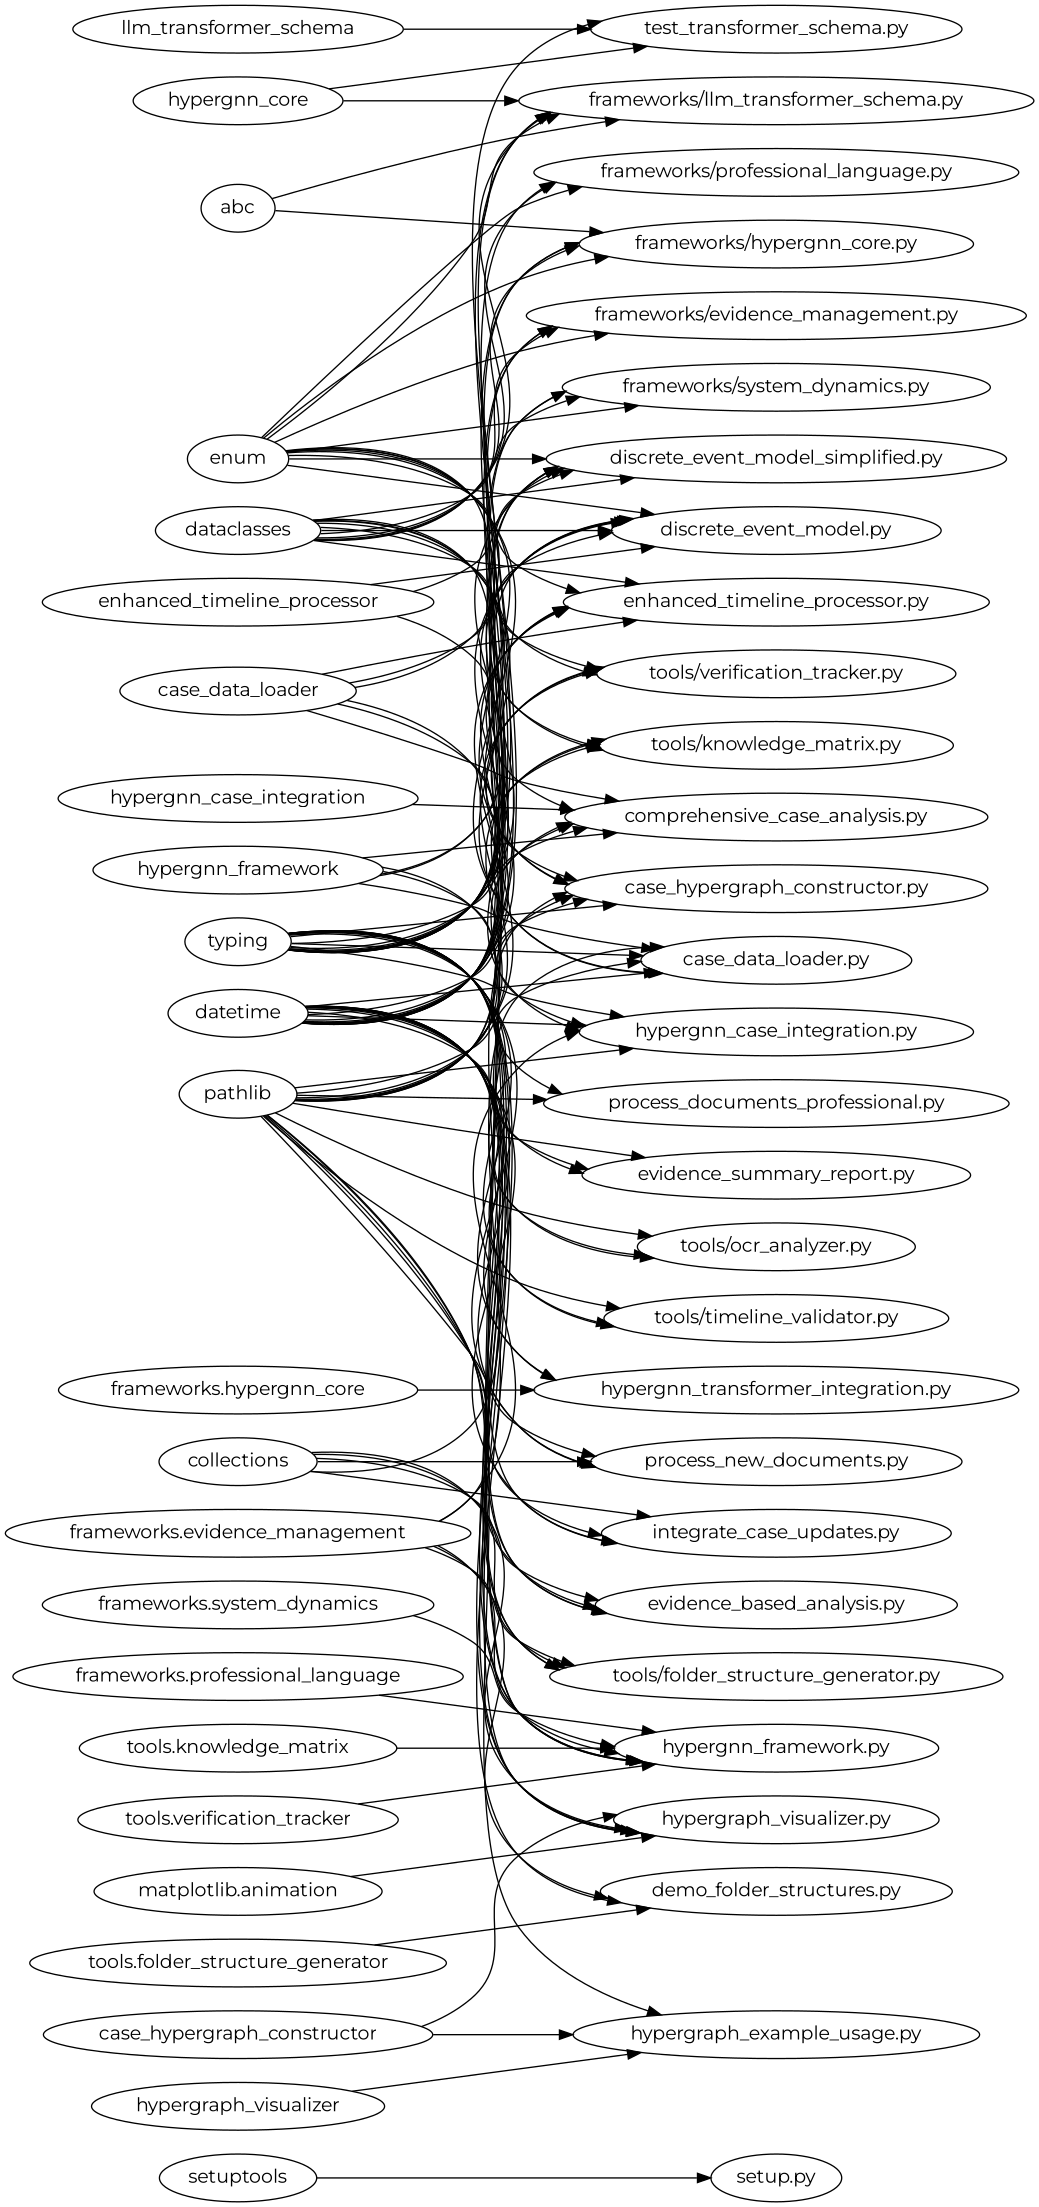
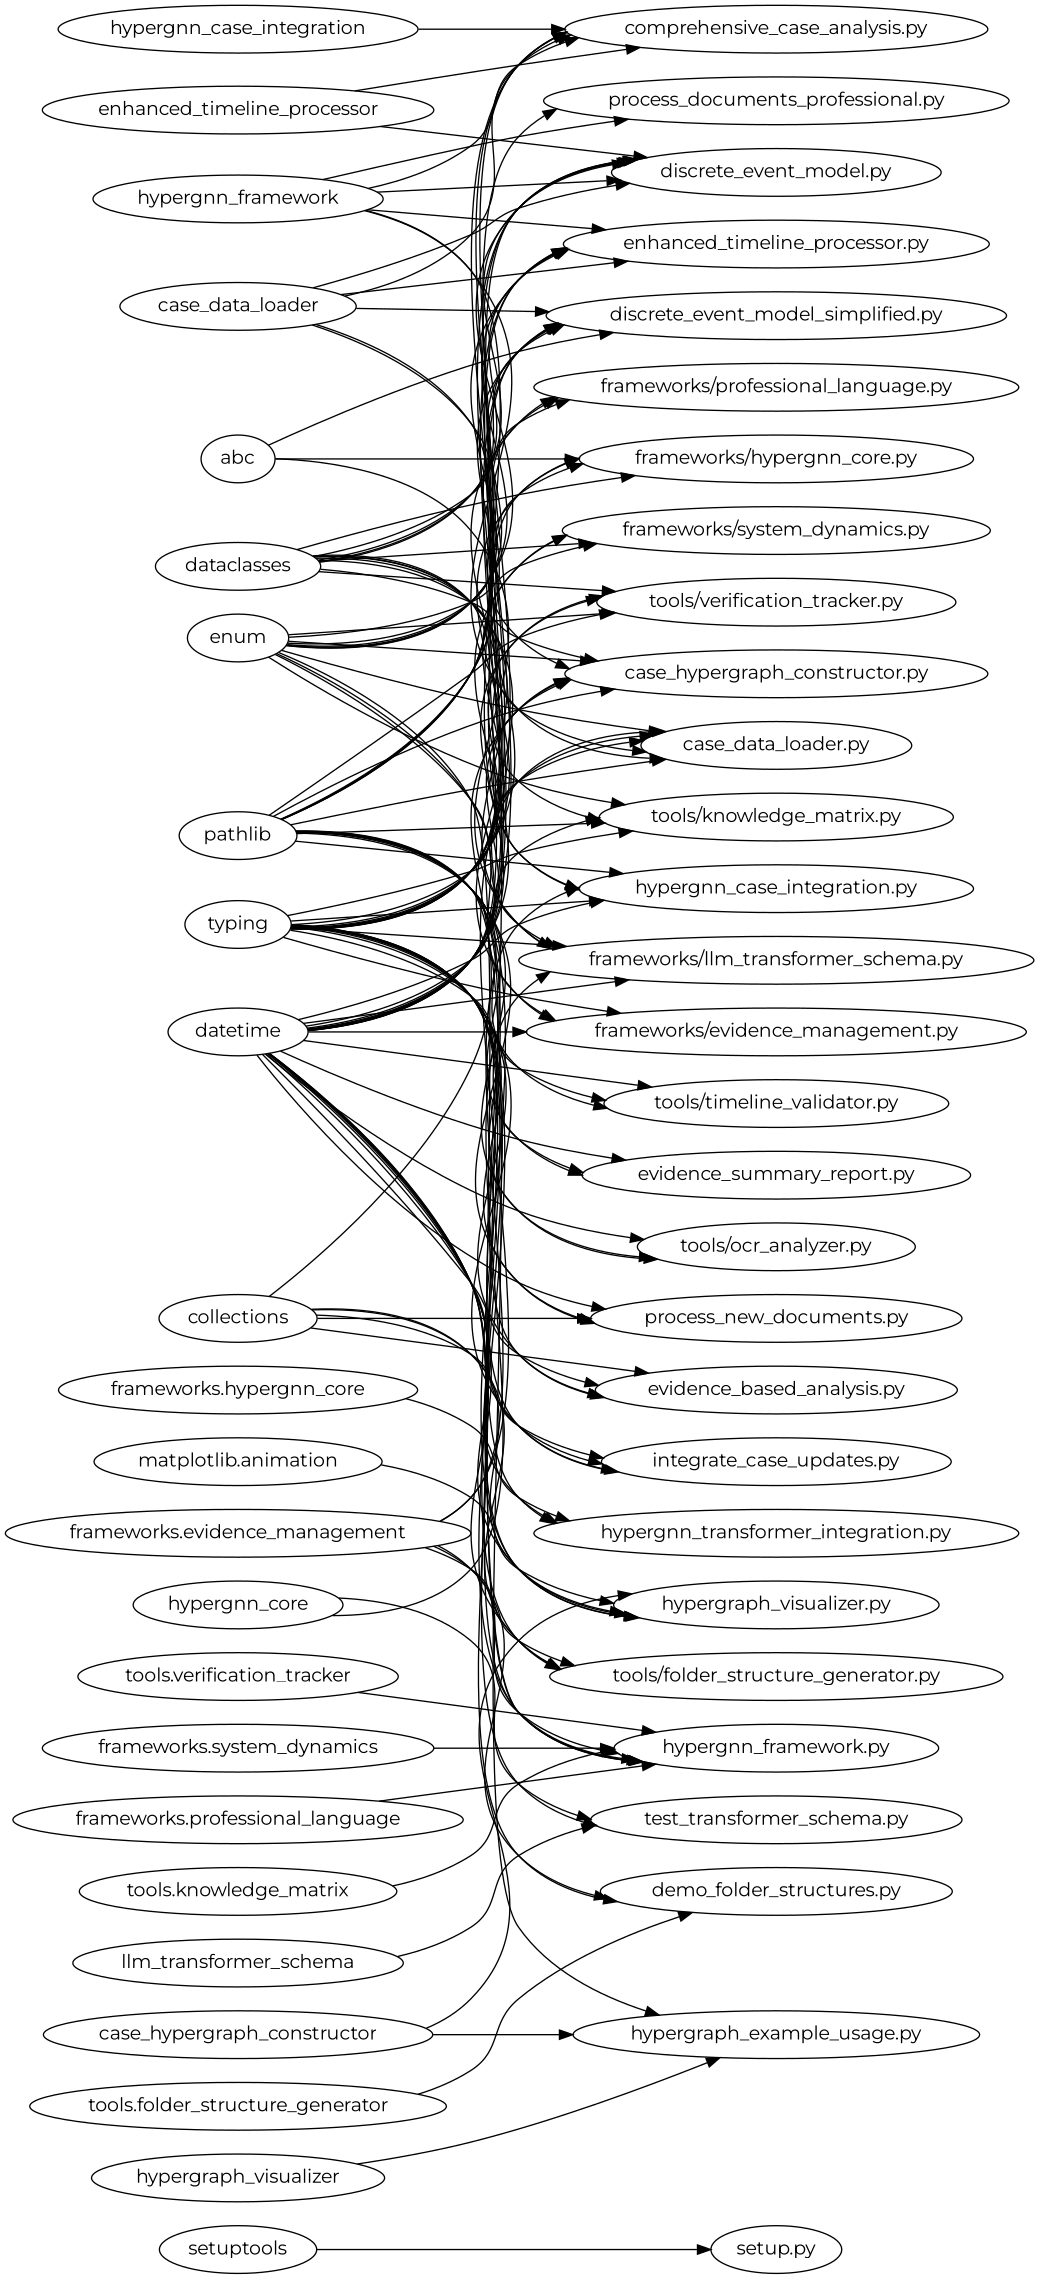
edge "enhanced_timeline_processor" -> "discrete_event_model_simplified.py": now "abc" -> "discrete_event_model_simplified.py"
